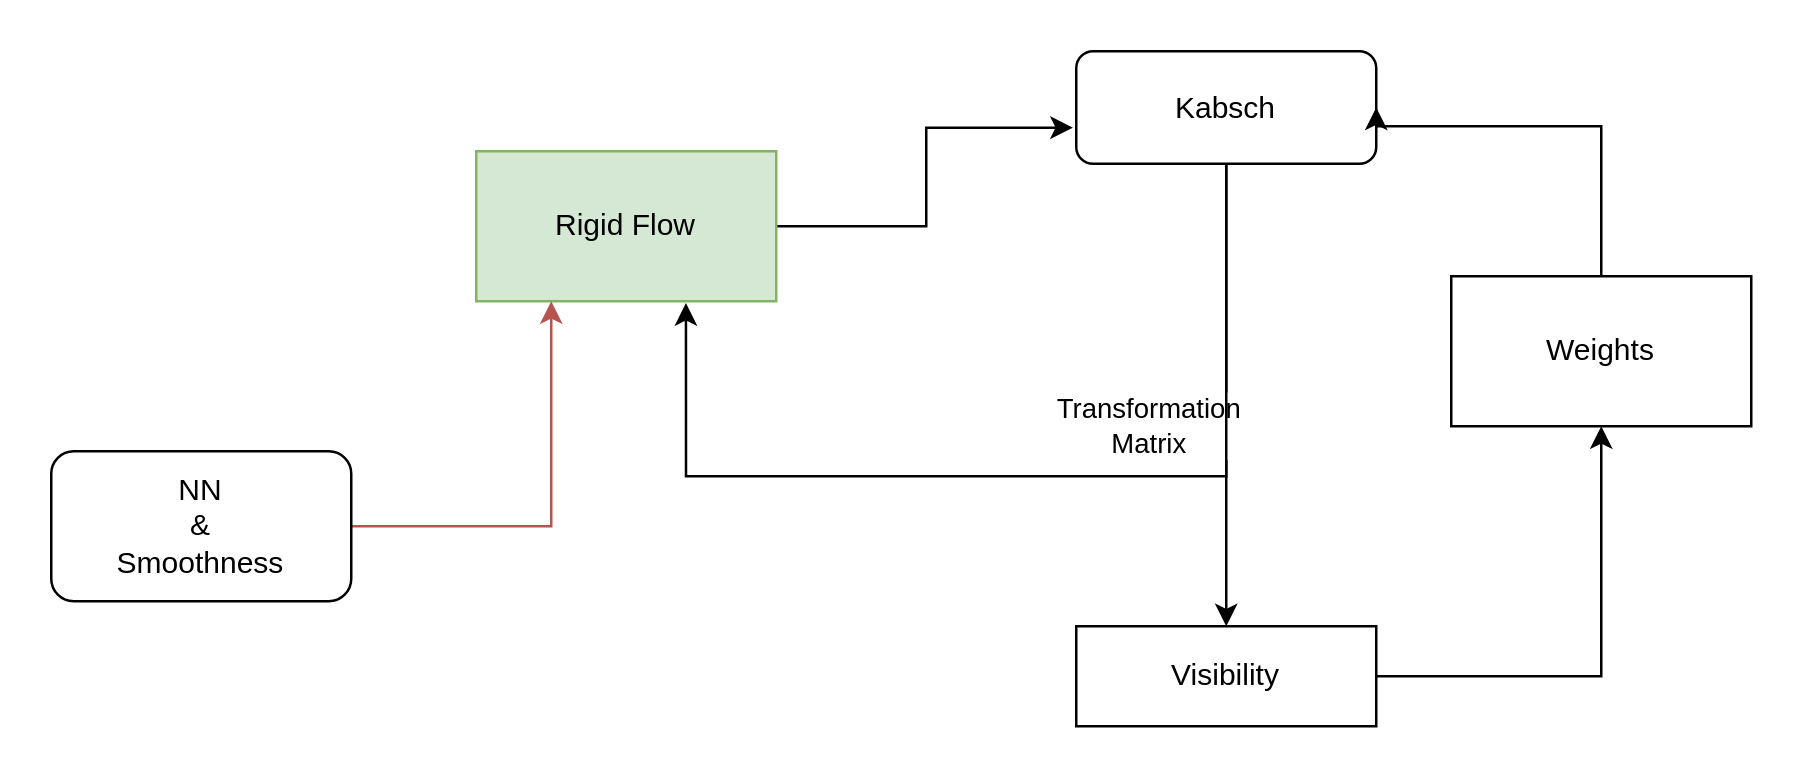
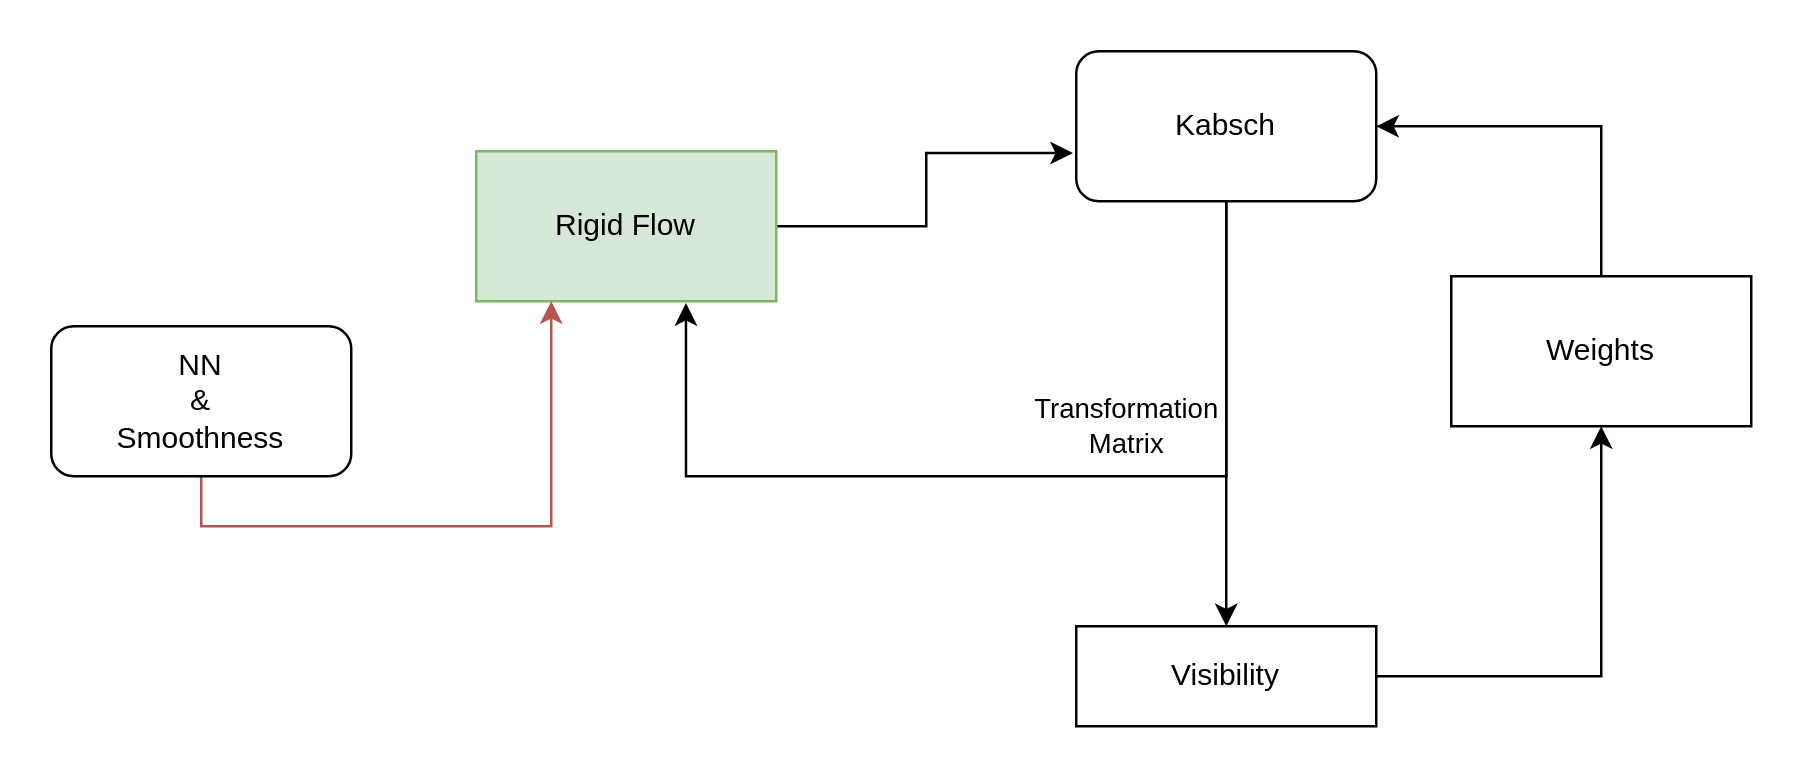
node "Kabsch": size 300x113 -> 300x150
node "NN & Smoothness": moved (201, 526) -> (201, 401)
